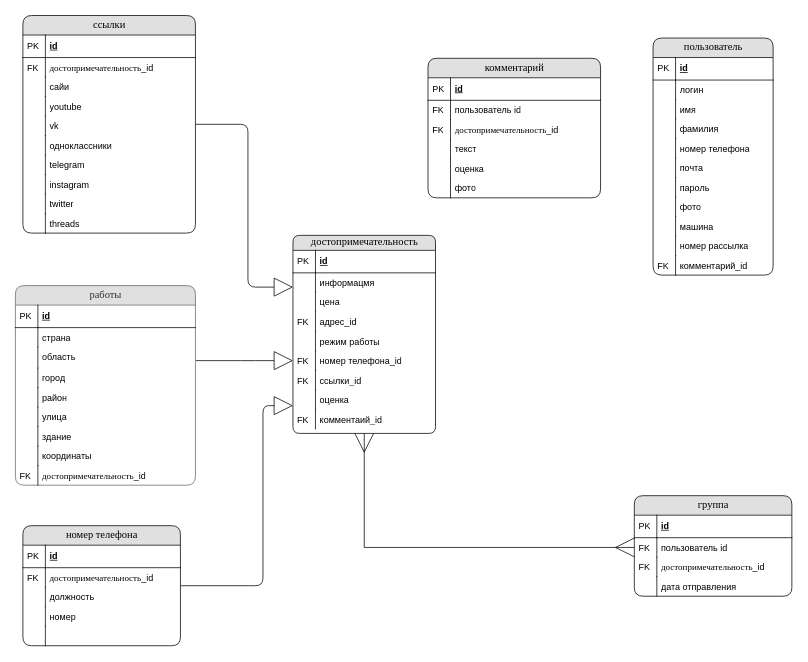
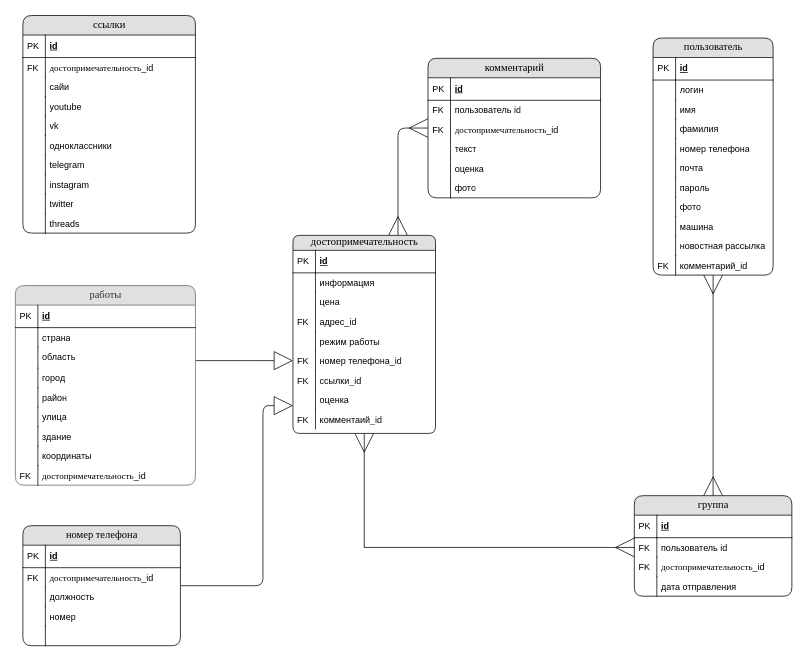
edge "комментарий" -- "достопримечательность": added
edge "ссылки" -> "достопримечательность": removed
node "номер рассылка": label "номер рассылка" -> "новостная рассылка"
edge "пользователь" -- "группа": added
